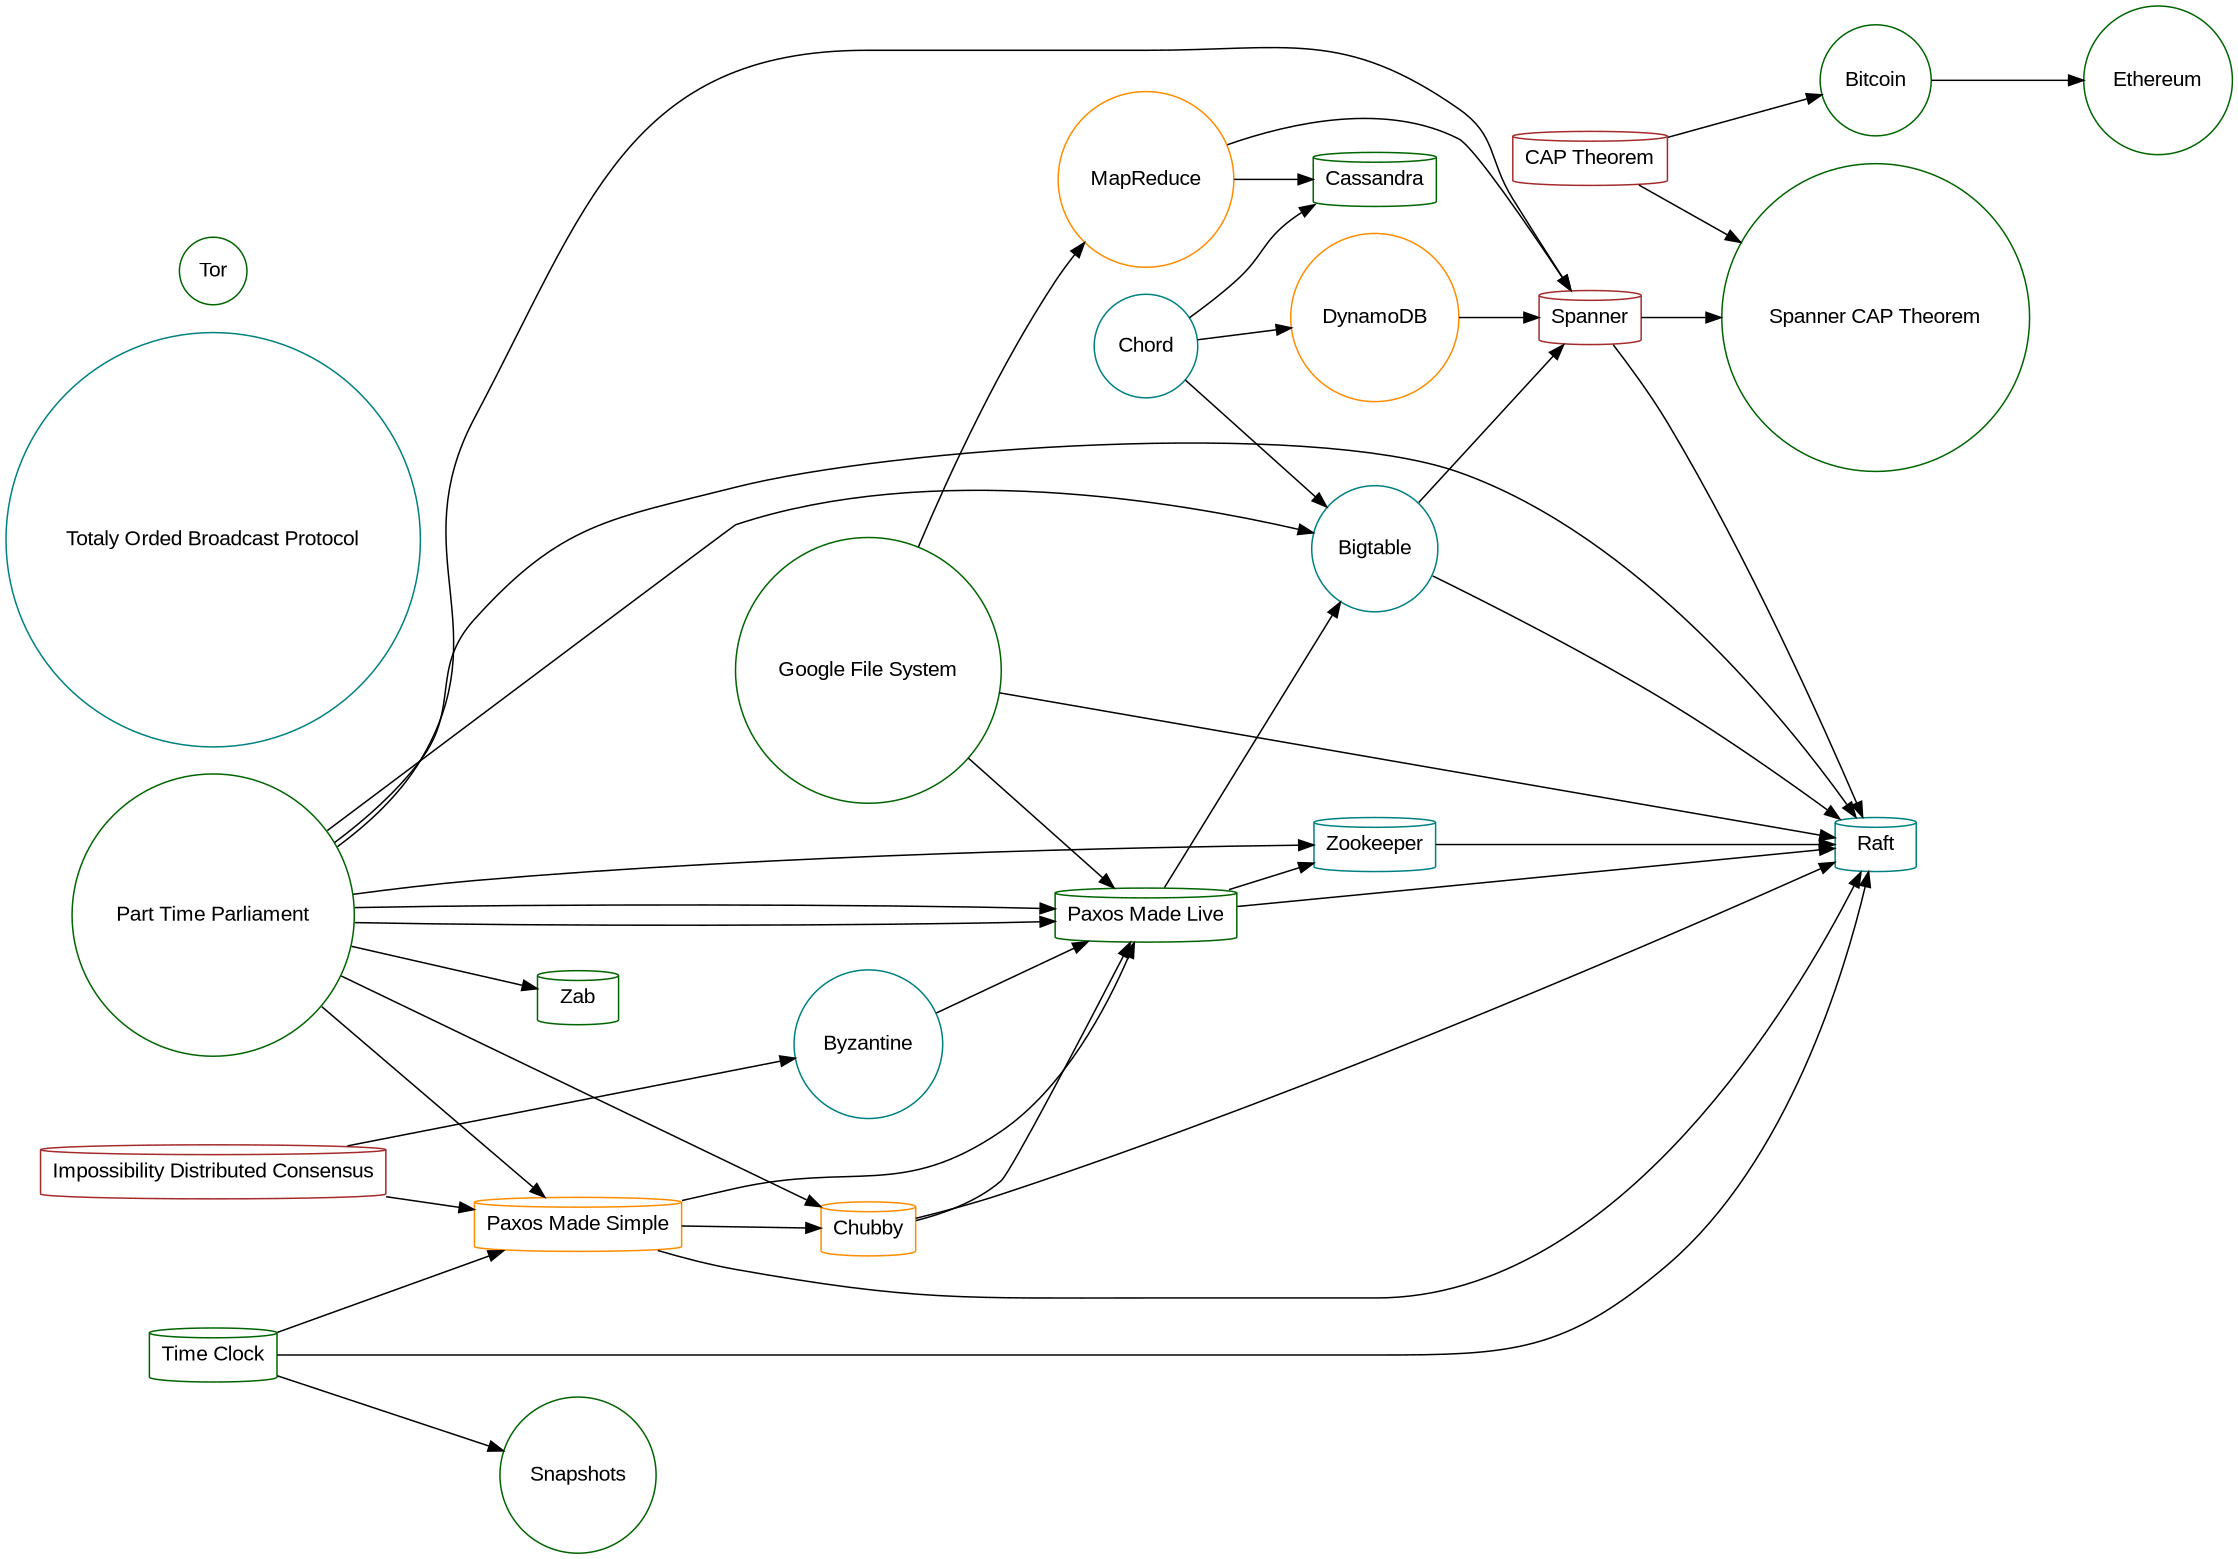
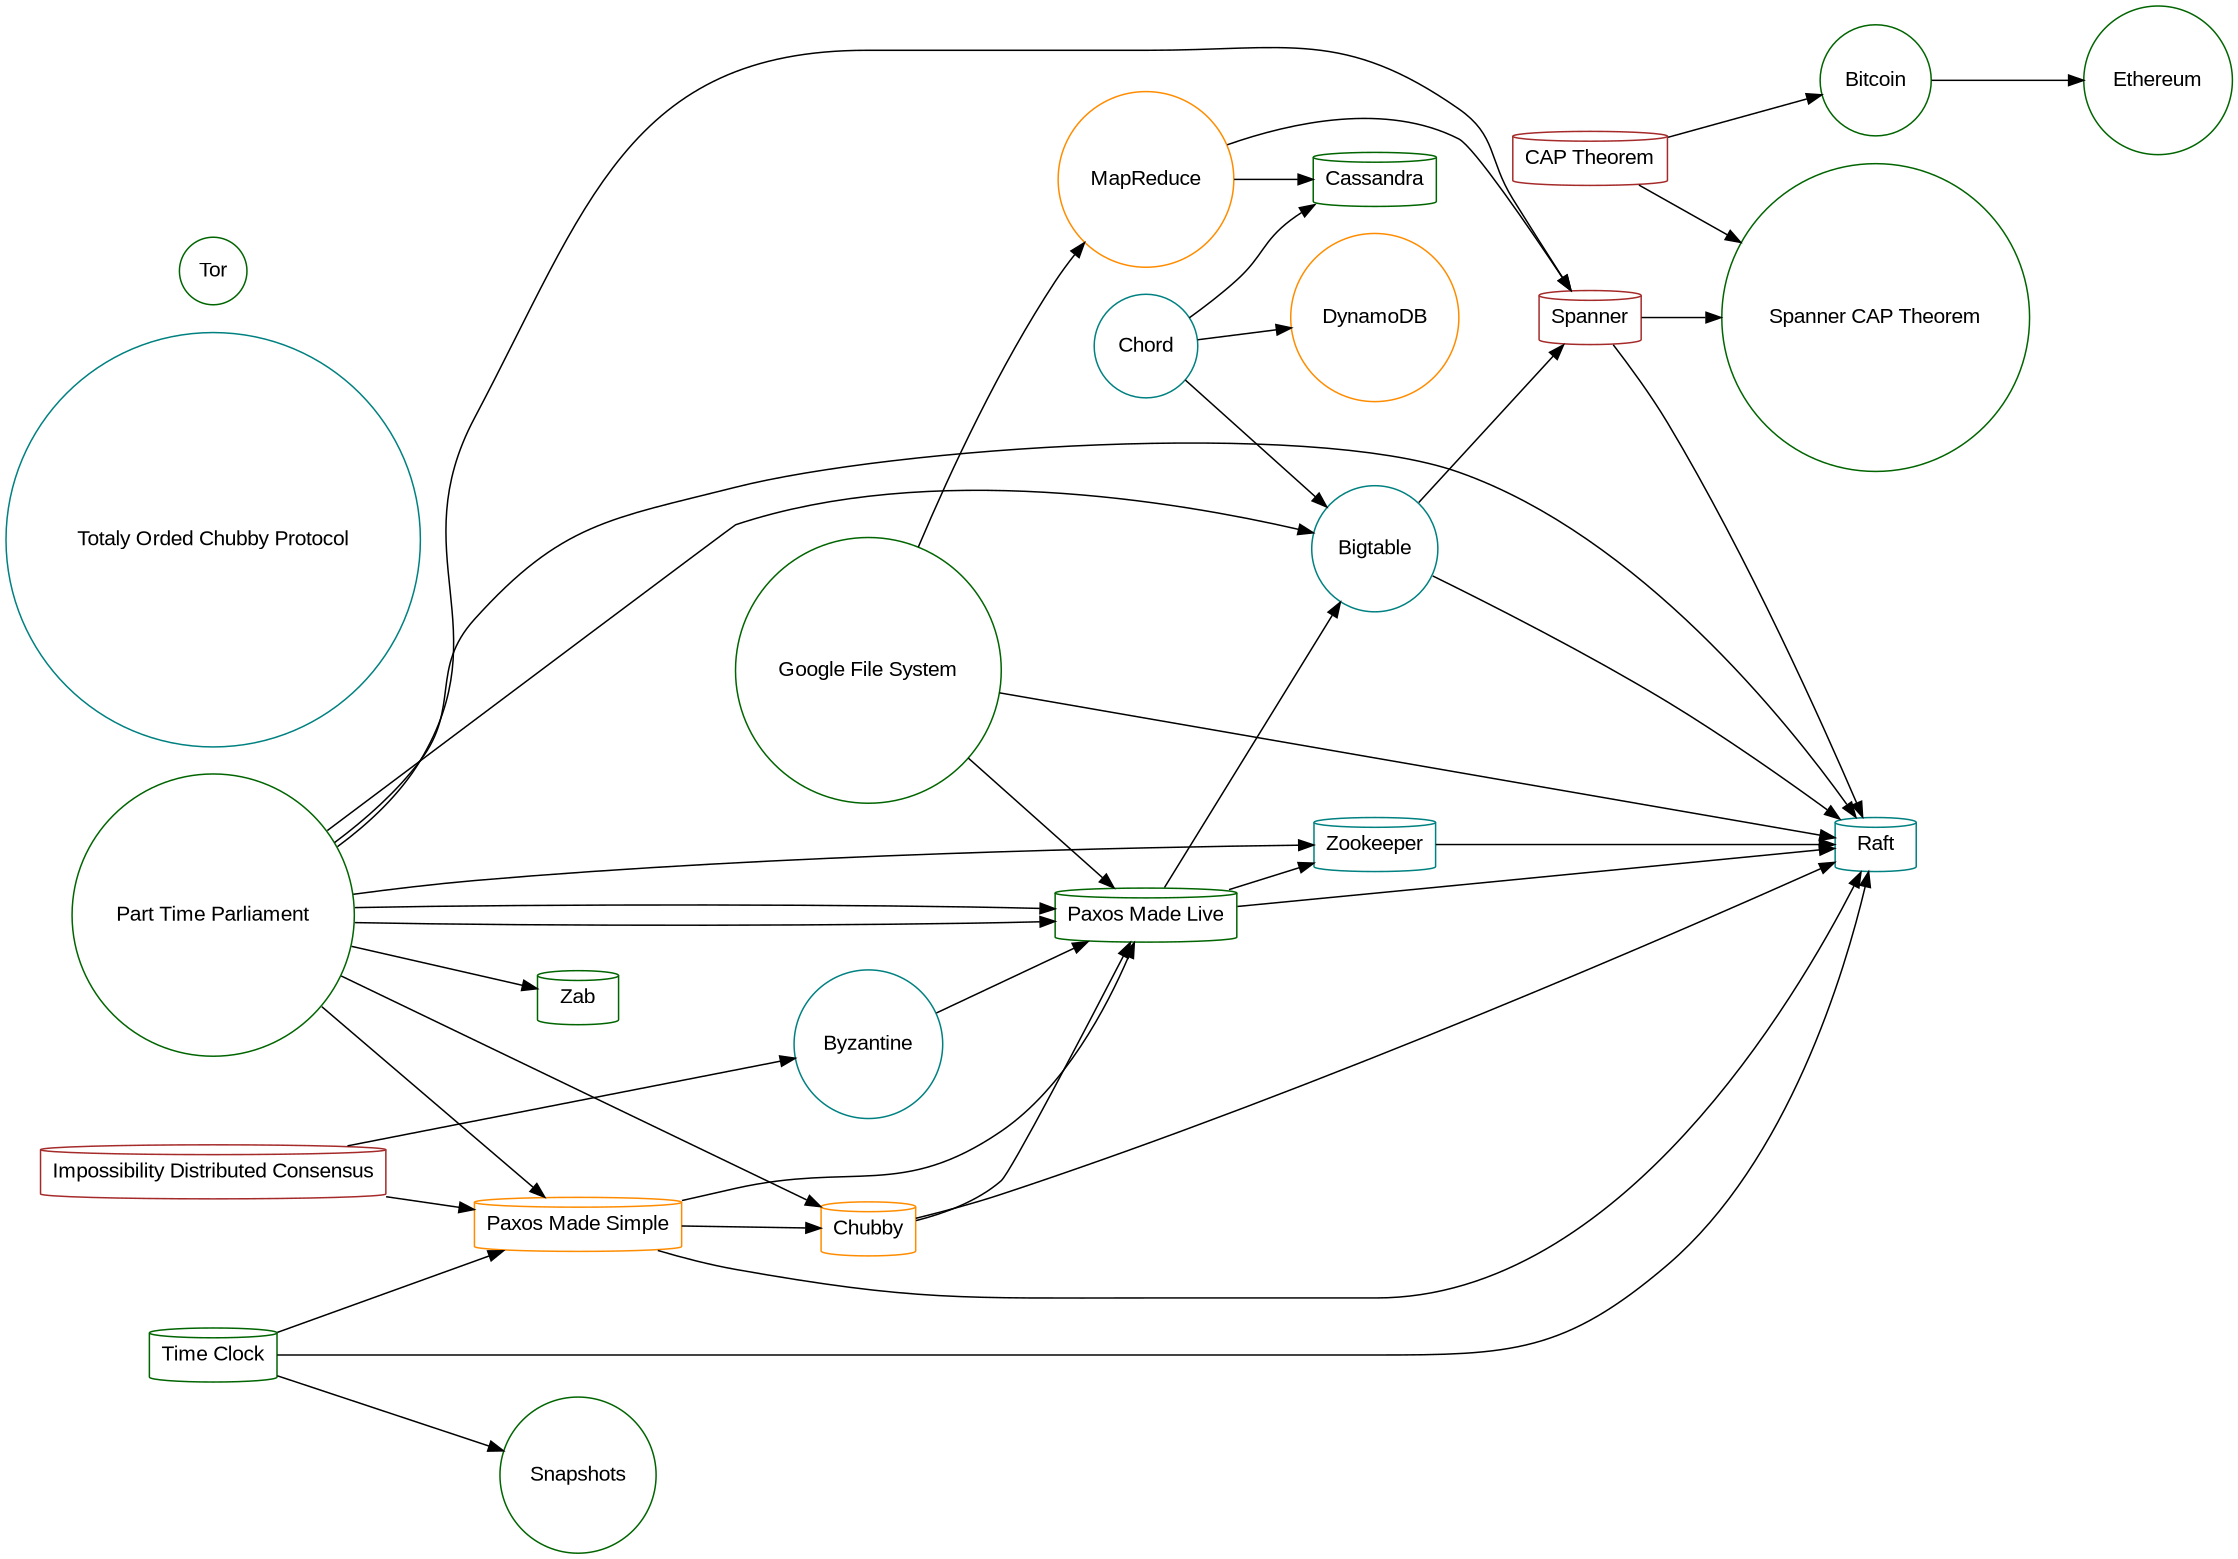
edge "DynamoDB" -> "Spanner": removed
node "Totaly Orded Broadcast Protocol": label "Totaly Orded Broadcast Protocol" -> "Totaly Orded Chubby Protocol"
